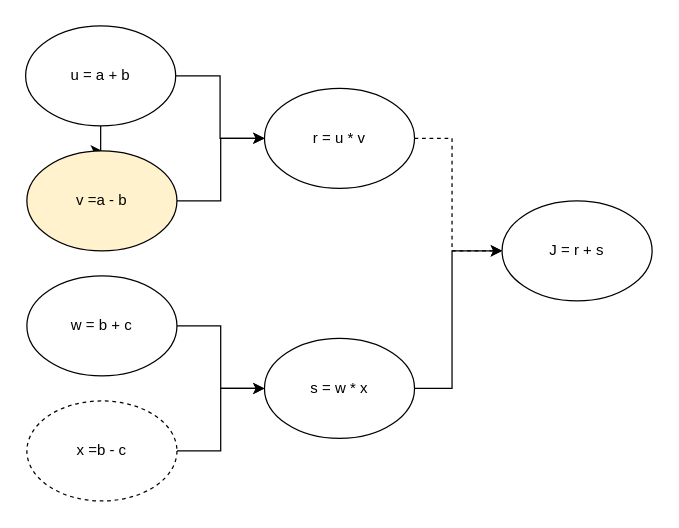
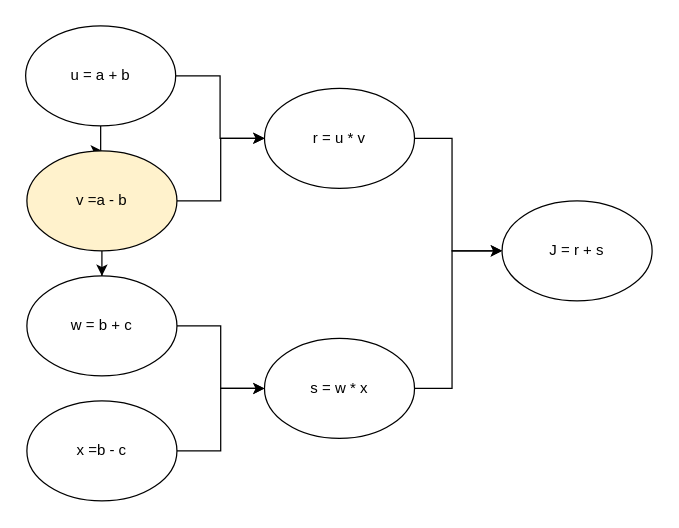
edge "r = u * v" -> "J = r + s": style dashed -> solid
edge "v =a - b" -> "w = b + c": added
node "x =b - c": style dashed -> solid
